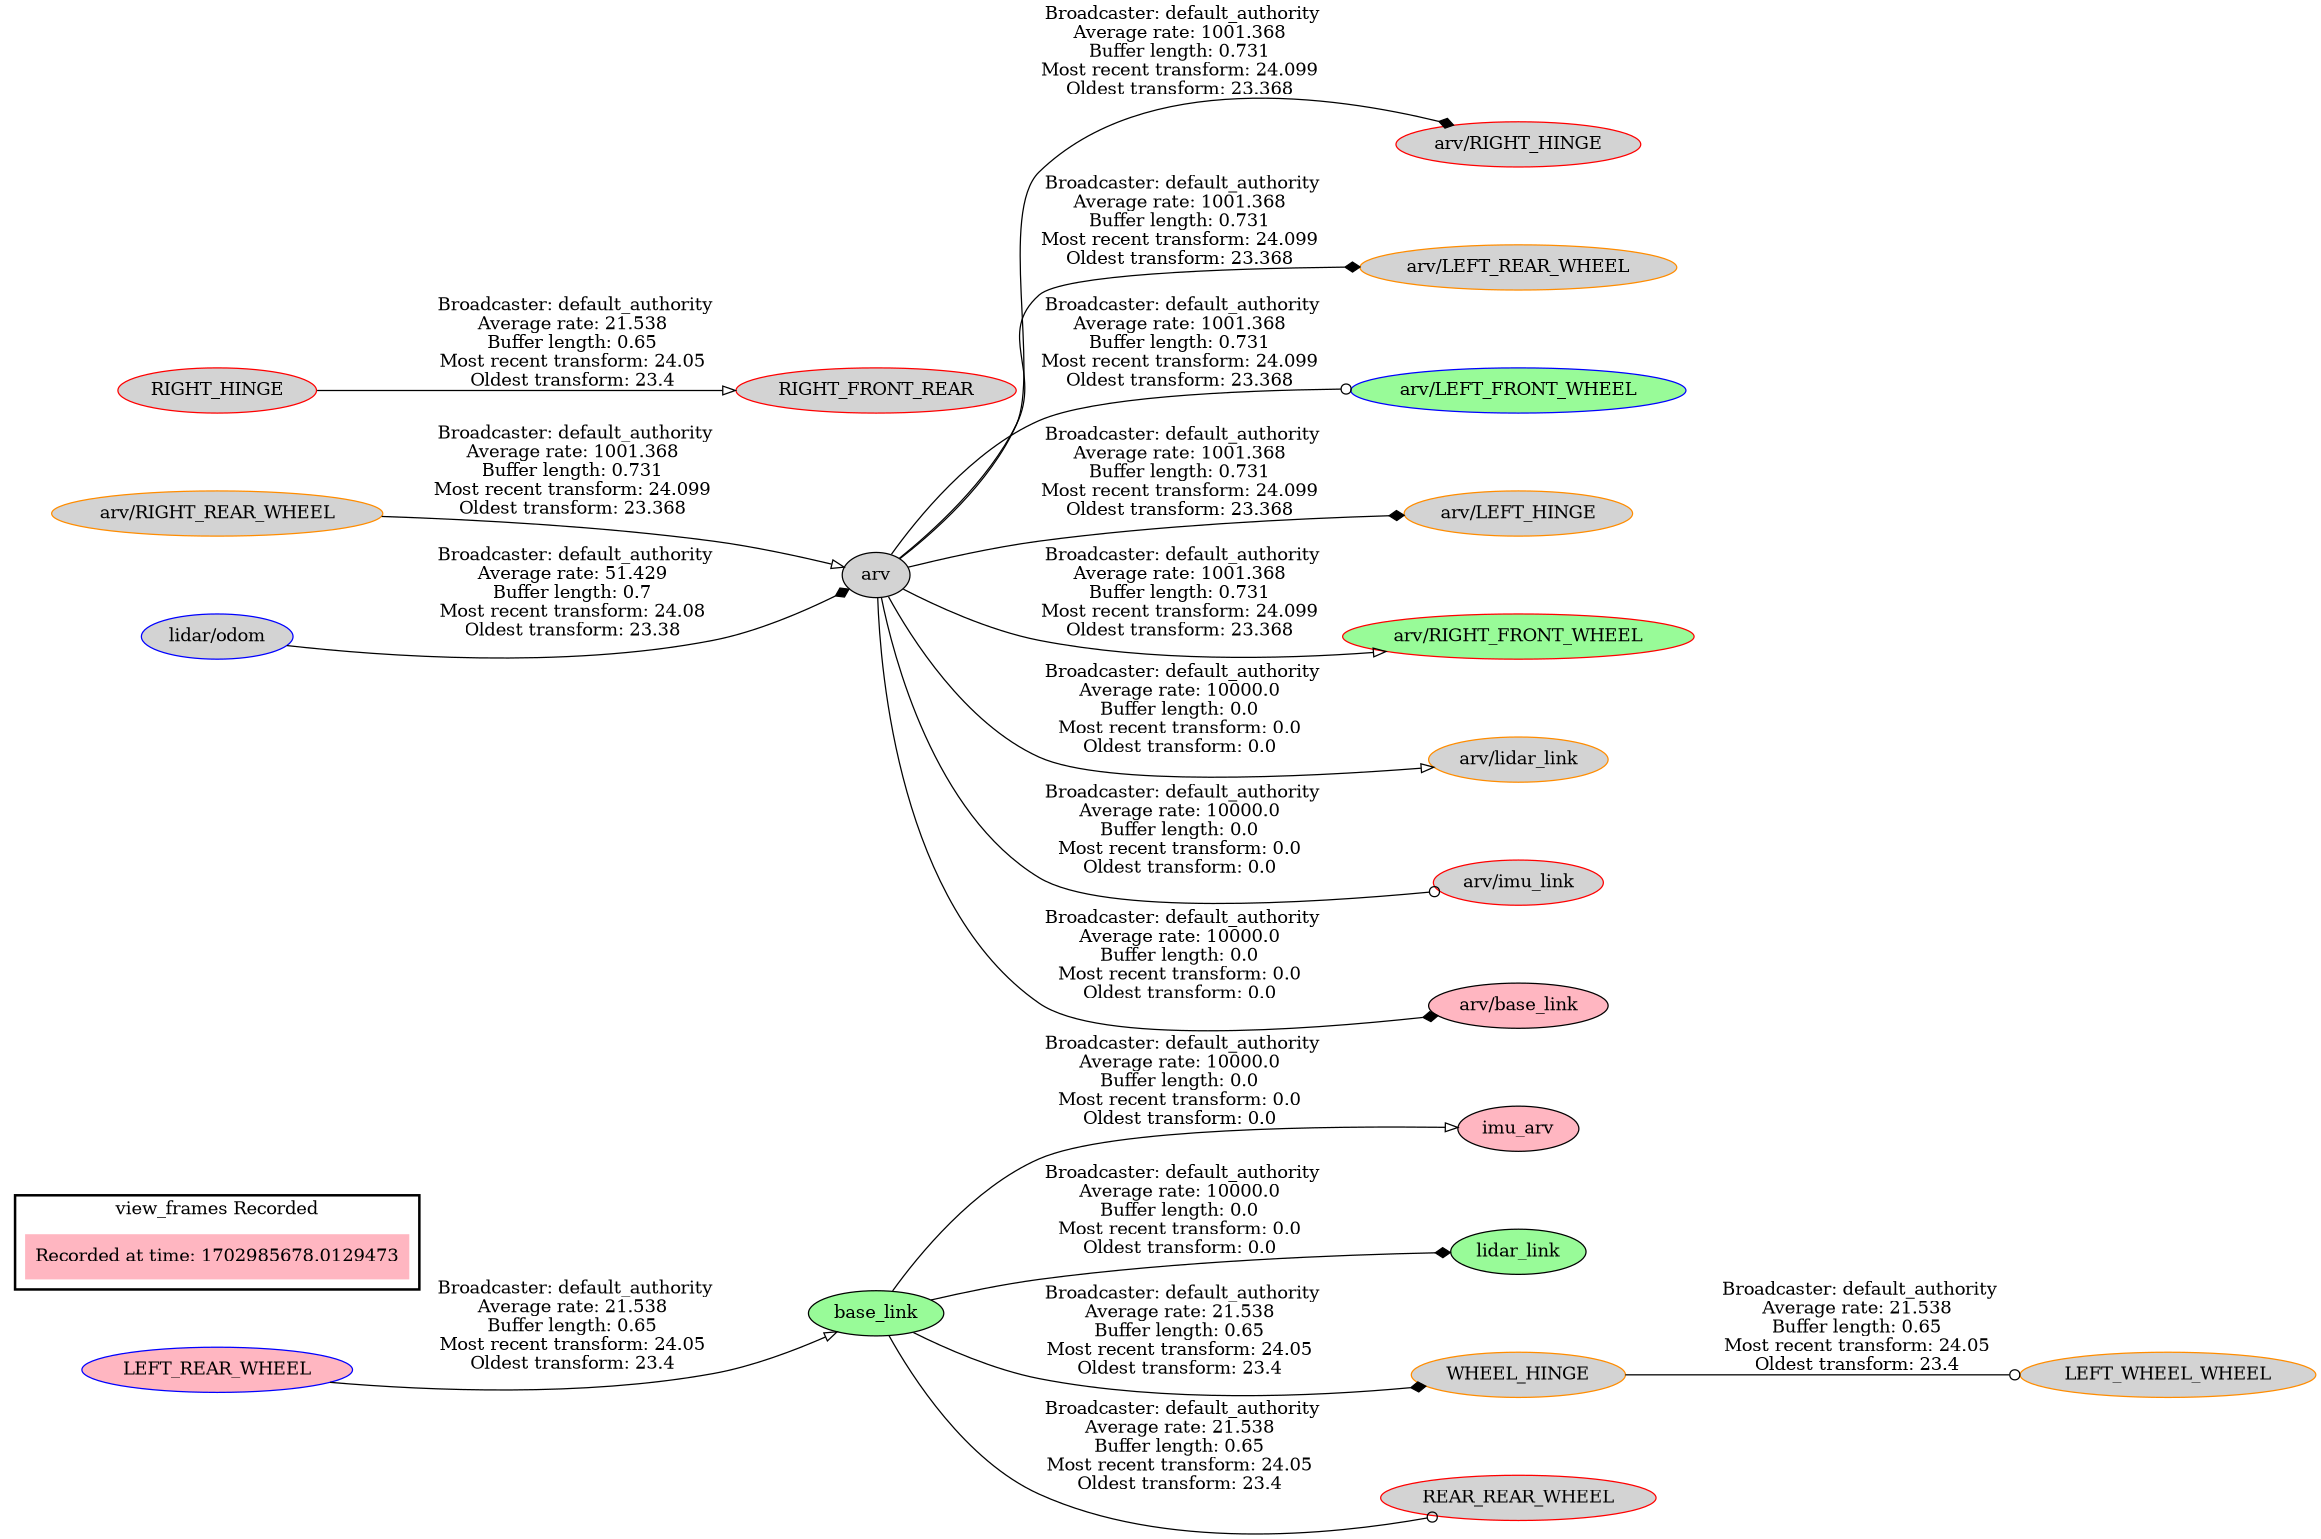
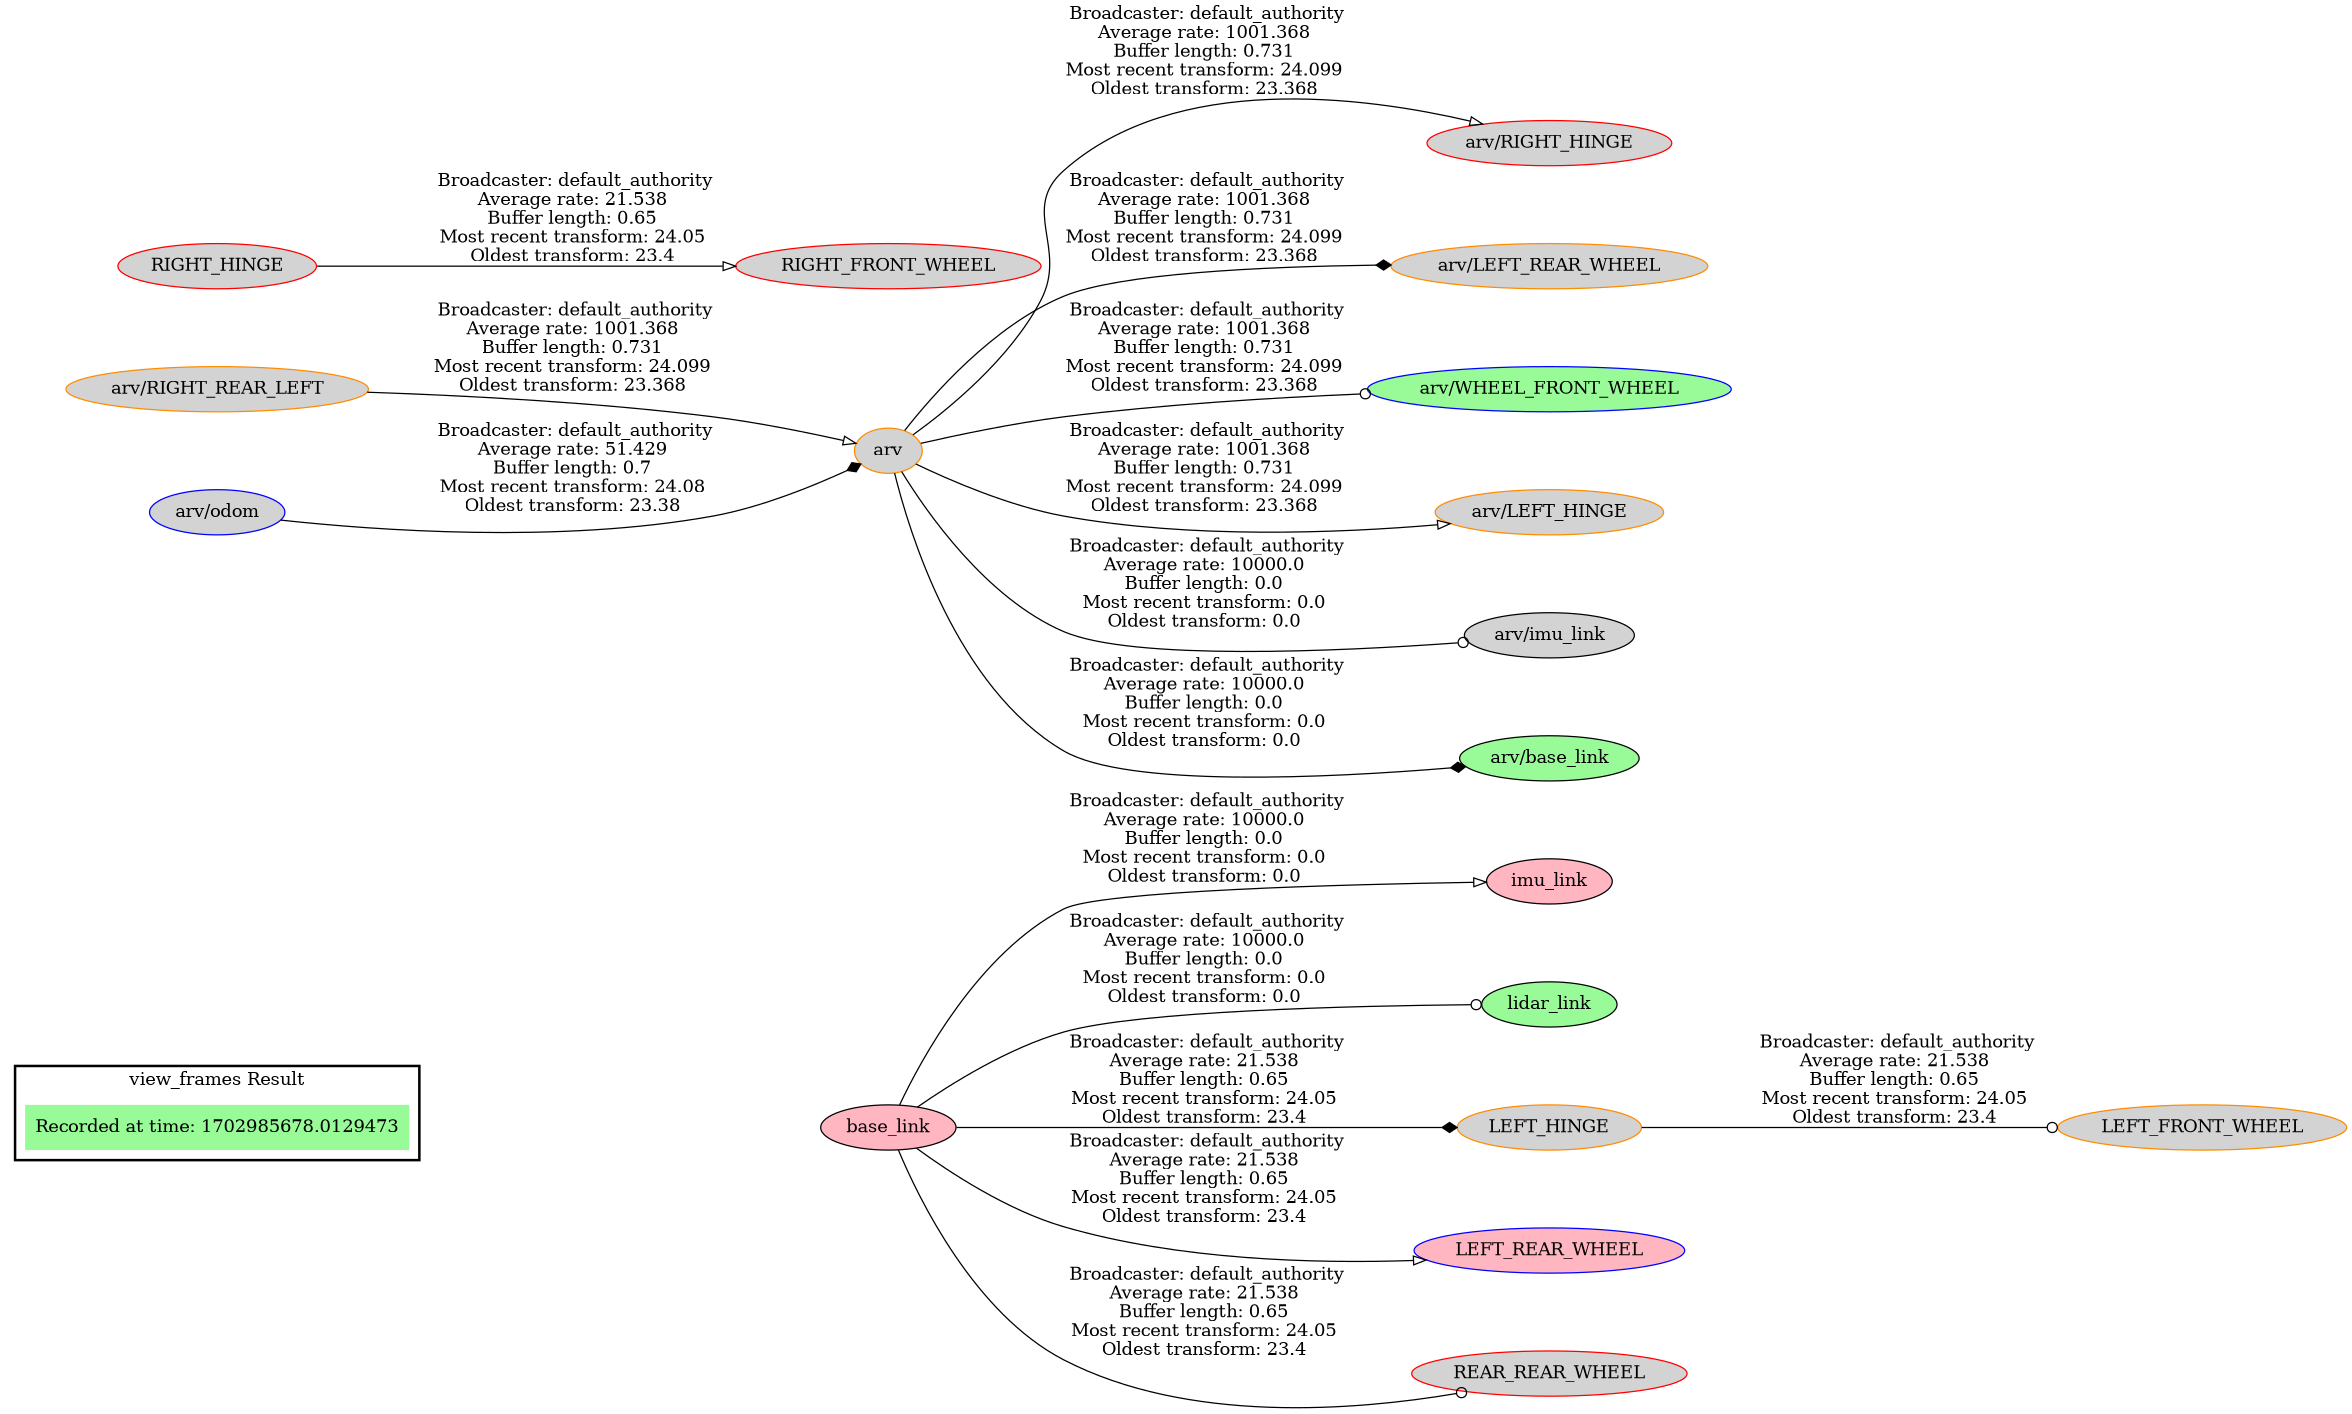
edge "arv" -> "arv/RIGHT_HINGE": arrowhead diamond -> onormal
node "RIGHT_FRONT_REAR": label "RIGHT_FRONT_REAR" -> "RIGHT_FRONT_WHEEL"
node "arv/LEFT_FRONT_WHEEL": label "arv/LEFT_FRONT_WHEEL" -> "arv/WHEEL_FRONT_WHEEL"
node "arv/RIGHT_REAR_WHEEL": label "arv/RIGHT_REAR_WHEEL" -> "arv/RIGHT_REAR_LEFT"
edge "arv" -> "arv/LEFT_HINGE": arrowhead diamond -> onormal
node "arv": color black -> darkorange
node "lidar/odom": label "lidar/odom" -> "arv/odom"
node "arv/RIGHT_FRONT_WHEEL": removed
node "arv/lidar_link": removed
node "arv/imu_link": color red -> black
node "arv/base_link": fillcolor lightpink -> palegreen
node "imu_arv": label "imu_arv" -> "imu_link"
cluster "view_frames Recorded": label "view_frames Recorded" -> "view_frames Result"
node "Recorded at time: 1702985678.0129473": fillcolor lightpink -> palegreen
edge "base_link" -> "lidar_link": arrowhead diamond -> odot
node "base_link": fillcolor palegreen -> lightpink
node "WHEEL_HINGE": label "WHEEL_HINGE" -> "LEFT_HINGE"
node "LEFT_WHEEL_WHEEL": label "LEFT_WHEEL_WHEEL" -> "LEFT_FRONT_WHEEL"
edge "LEFT_REAR_WHEEL" -> "base_link": reversed
